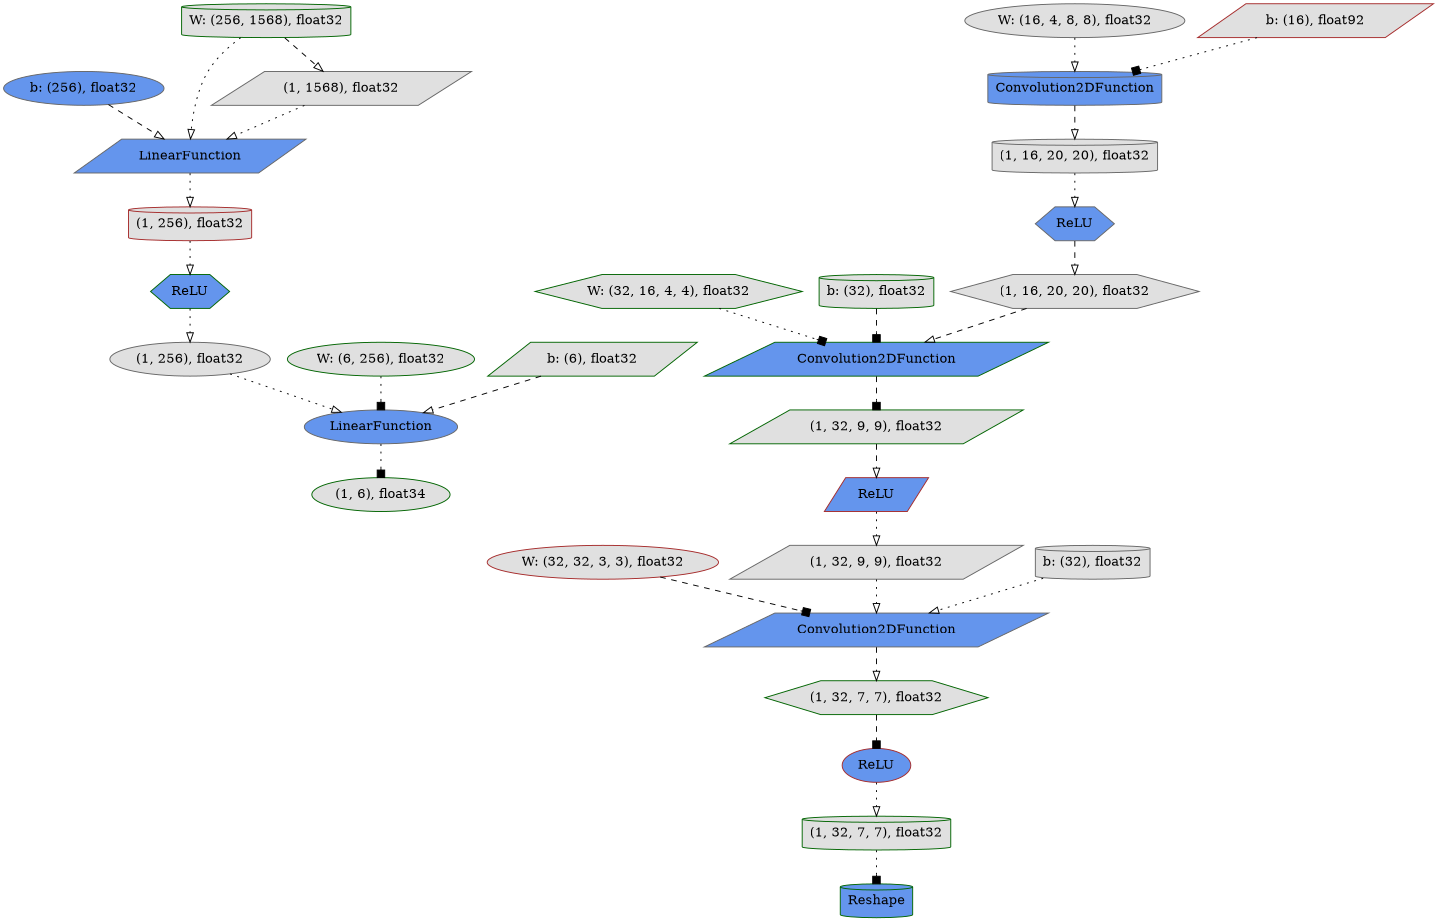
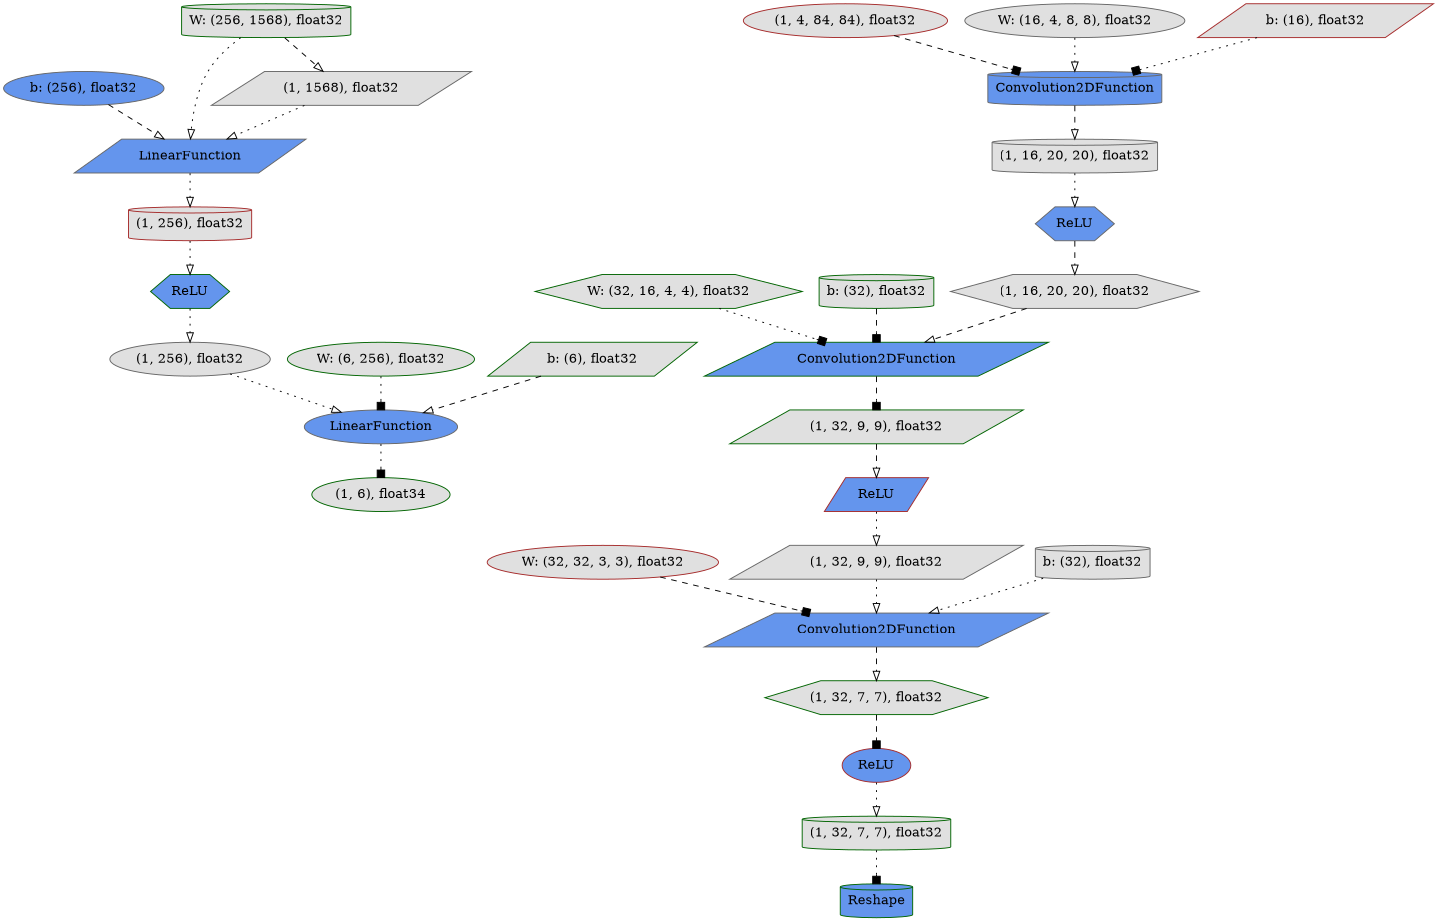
node "(1, 4, 84, 84), float32": added
node "b: (16), float92": label "b: (16), float92" -> "b: (16), float32"
